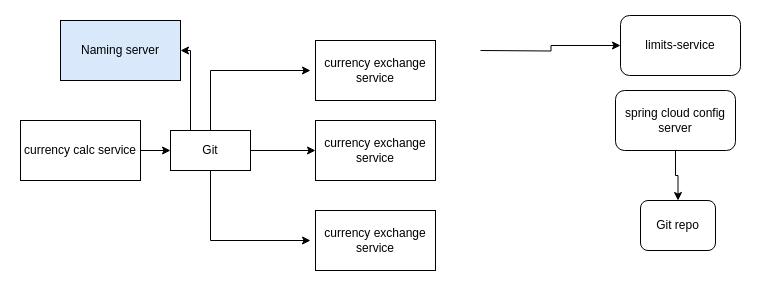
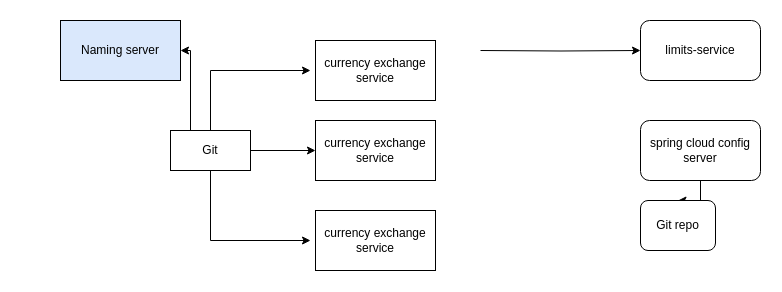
node "limits-service": moved (681, 46) -> (701, 51)
node "spring cloud config server": moved (676, 121) -> (701, 151)
node "currency calc service": removed
edge "currency calc service" -> "Git": removed
